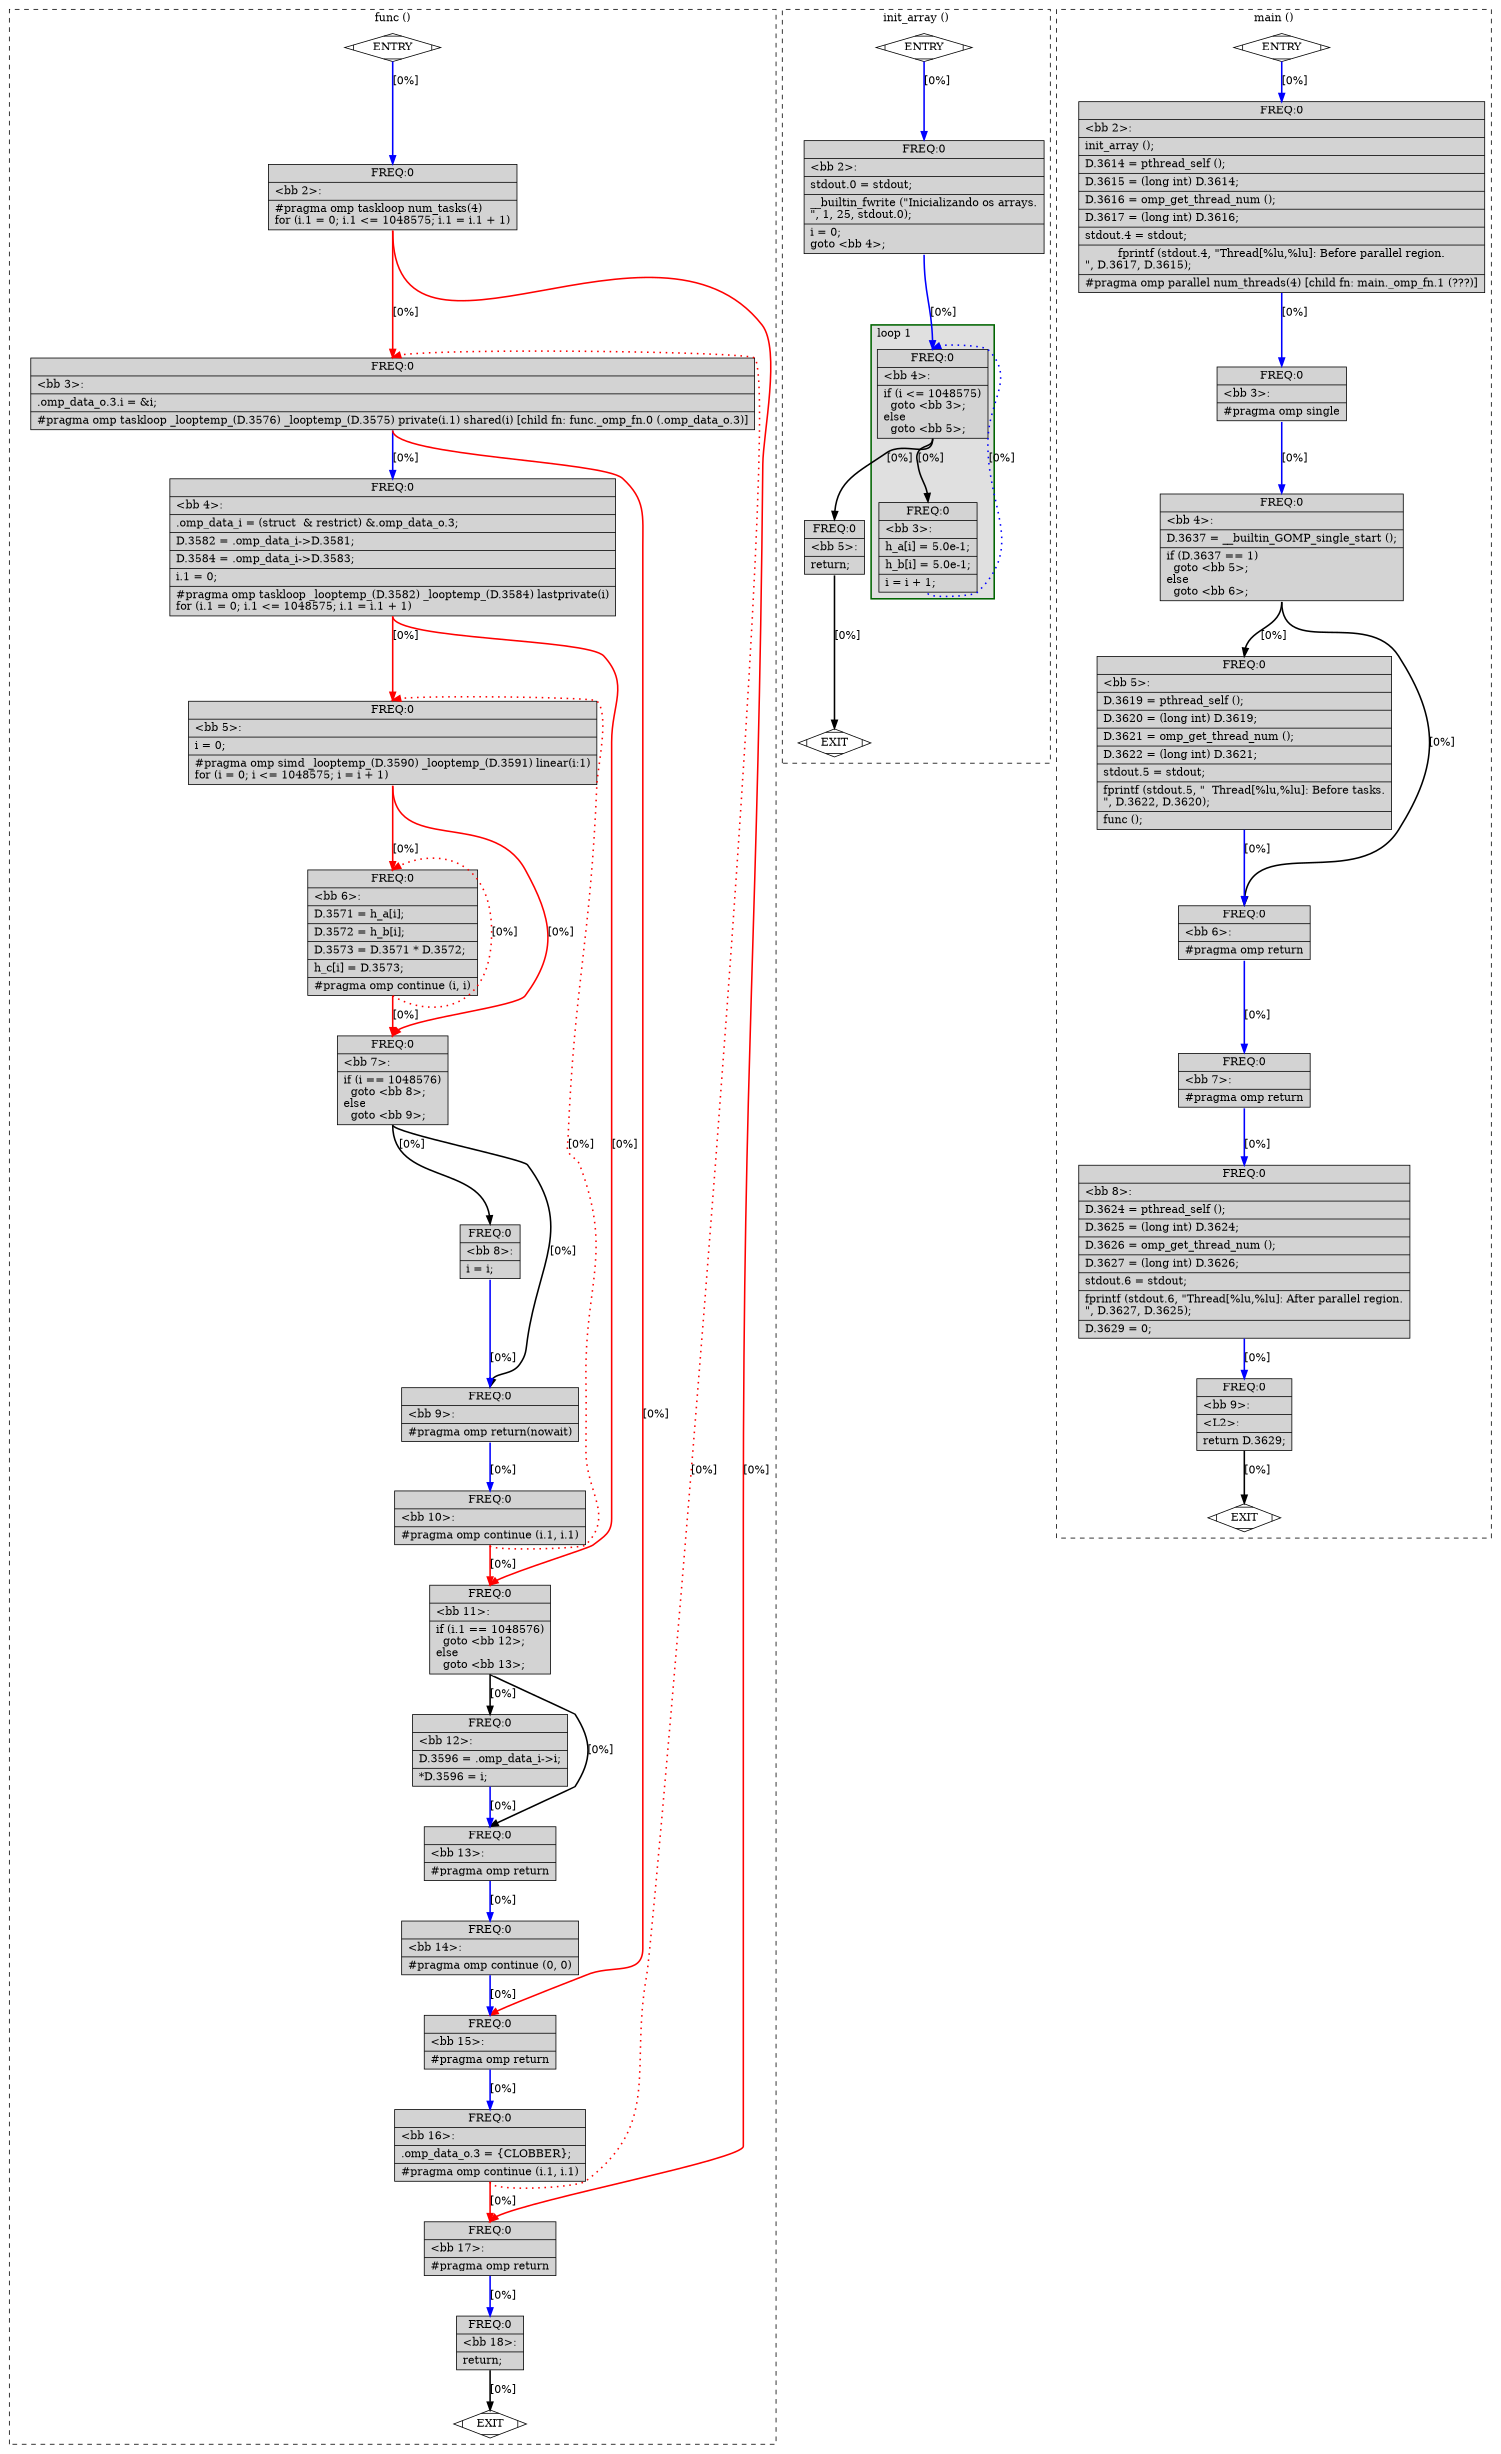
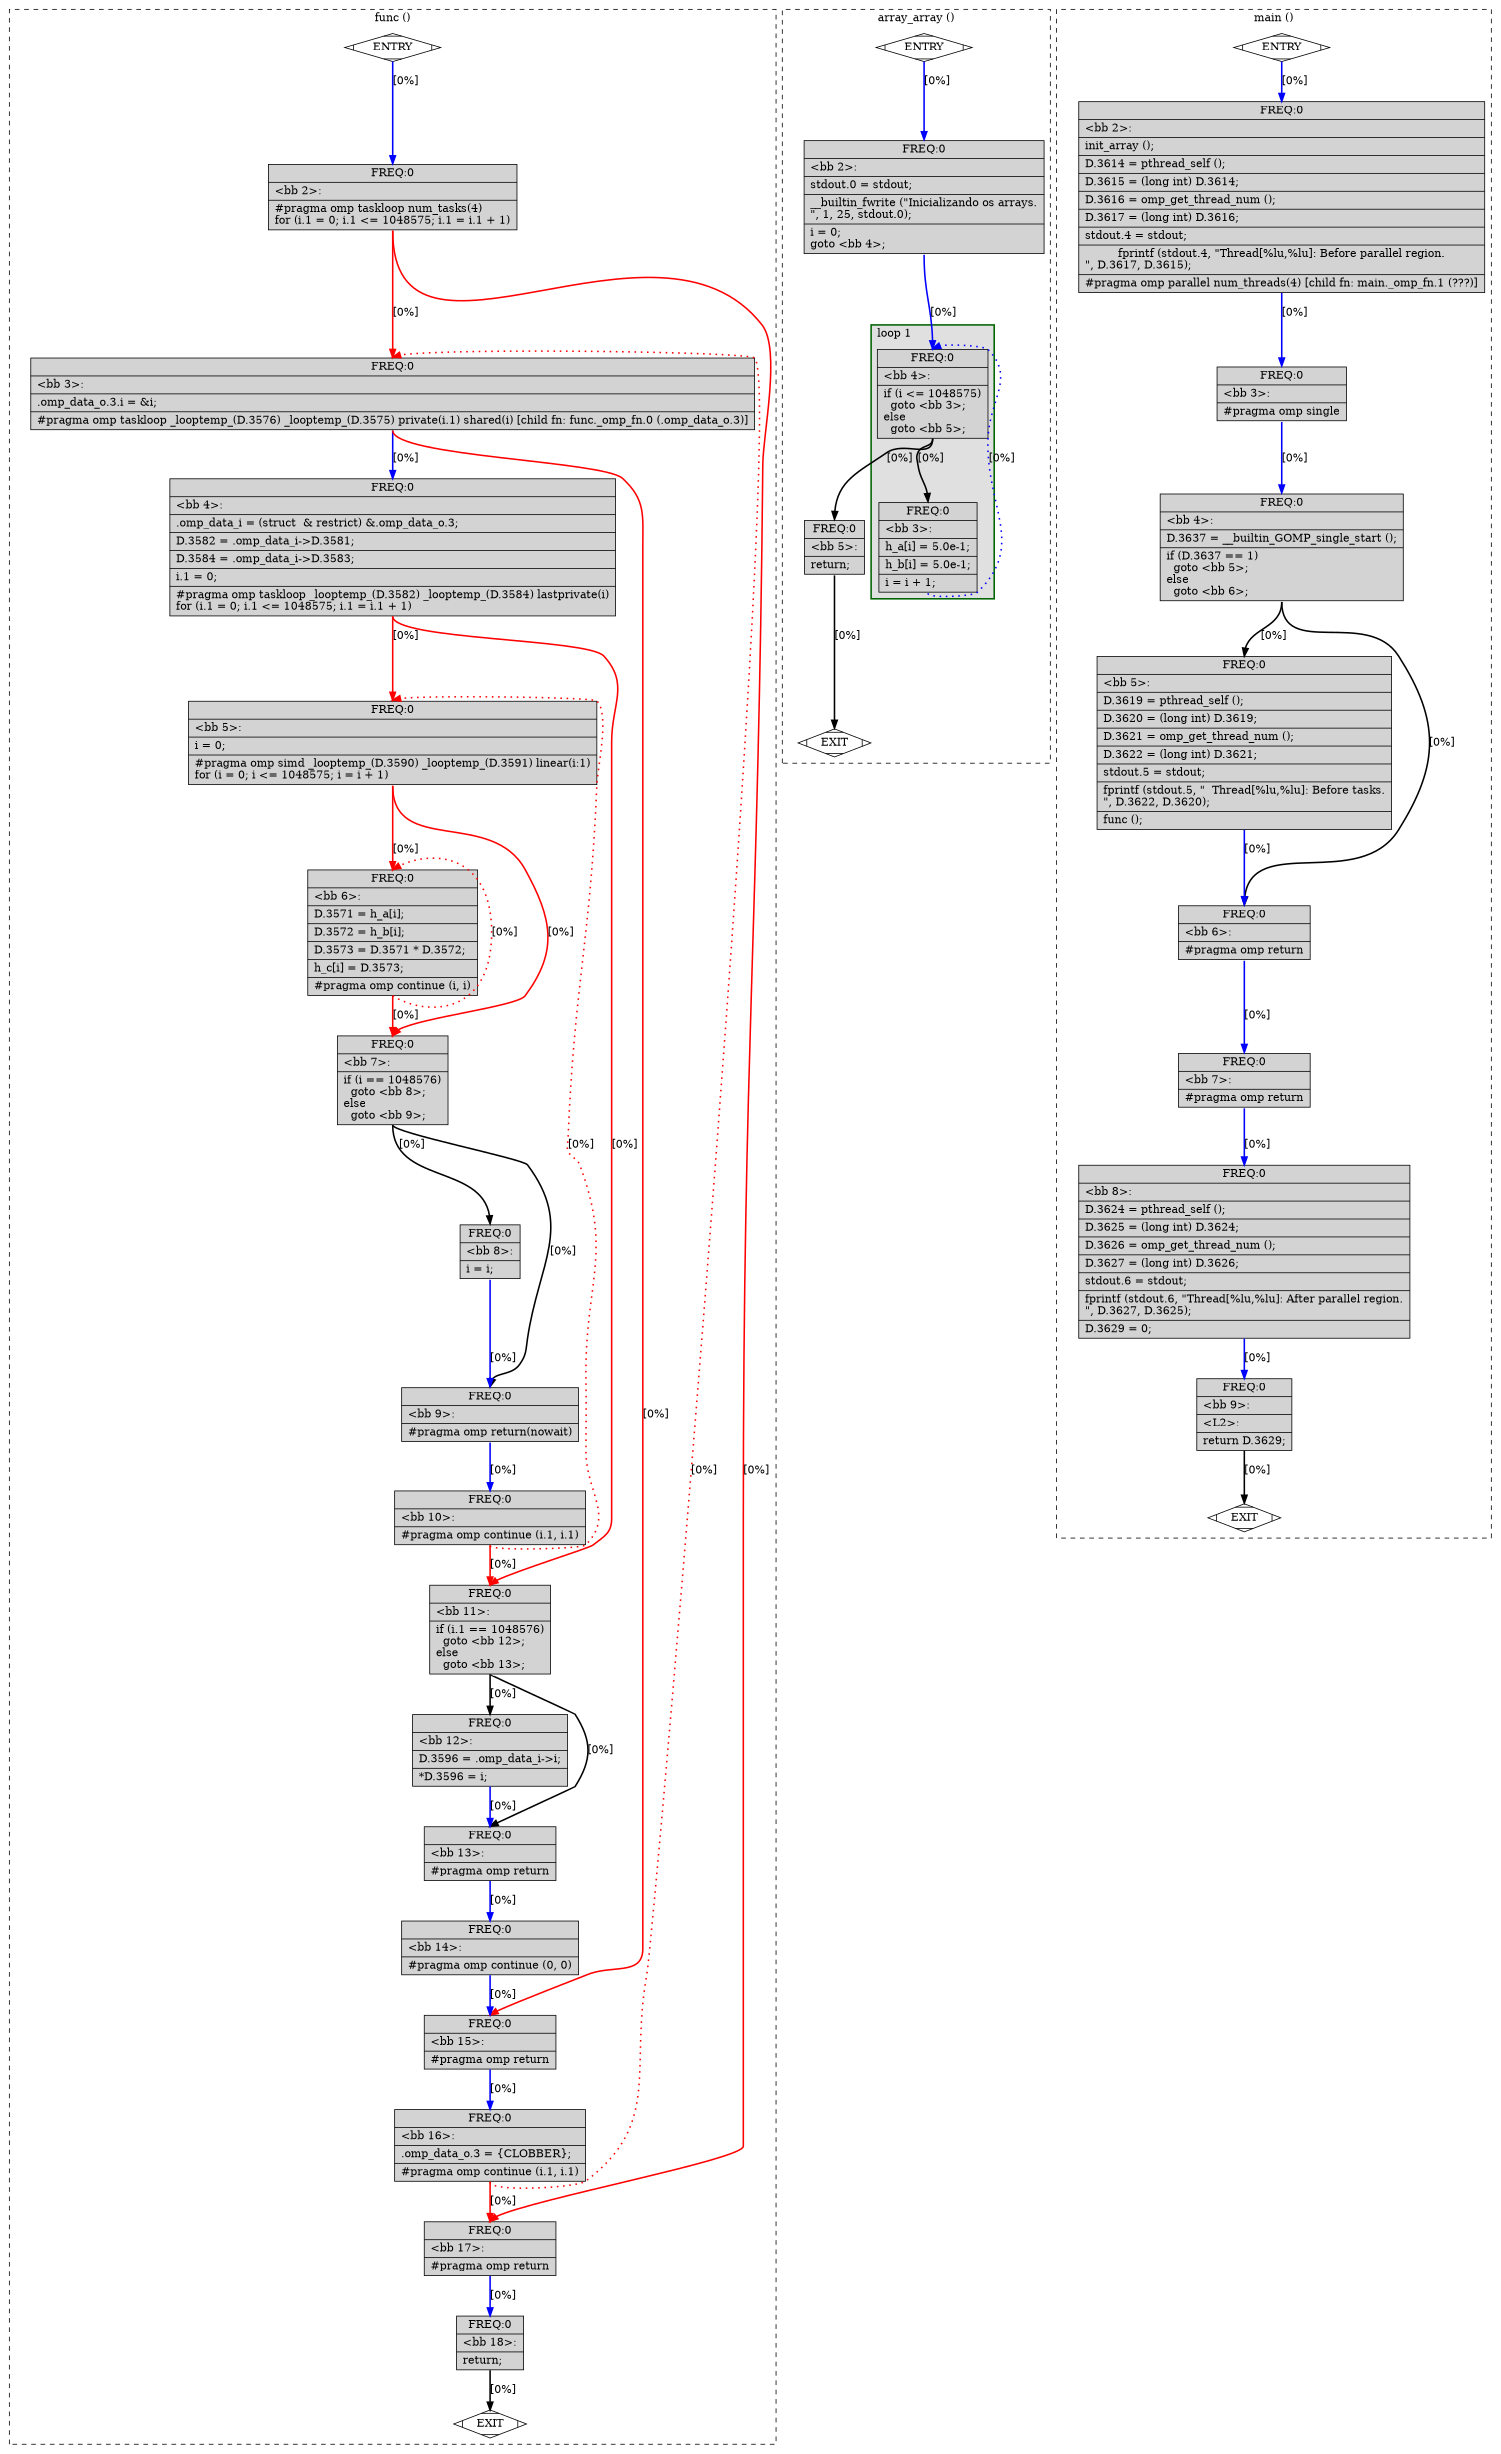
cluster "init_array ()": label "init_array ()" -> "array_array ()"
